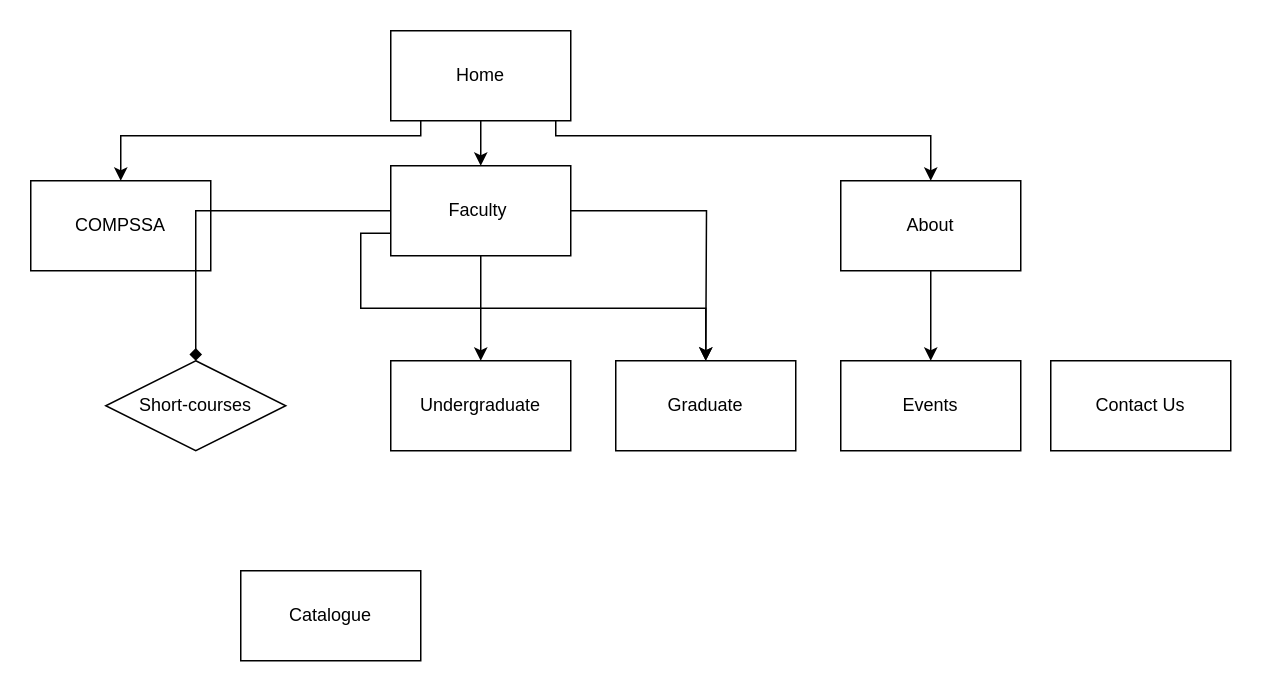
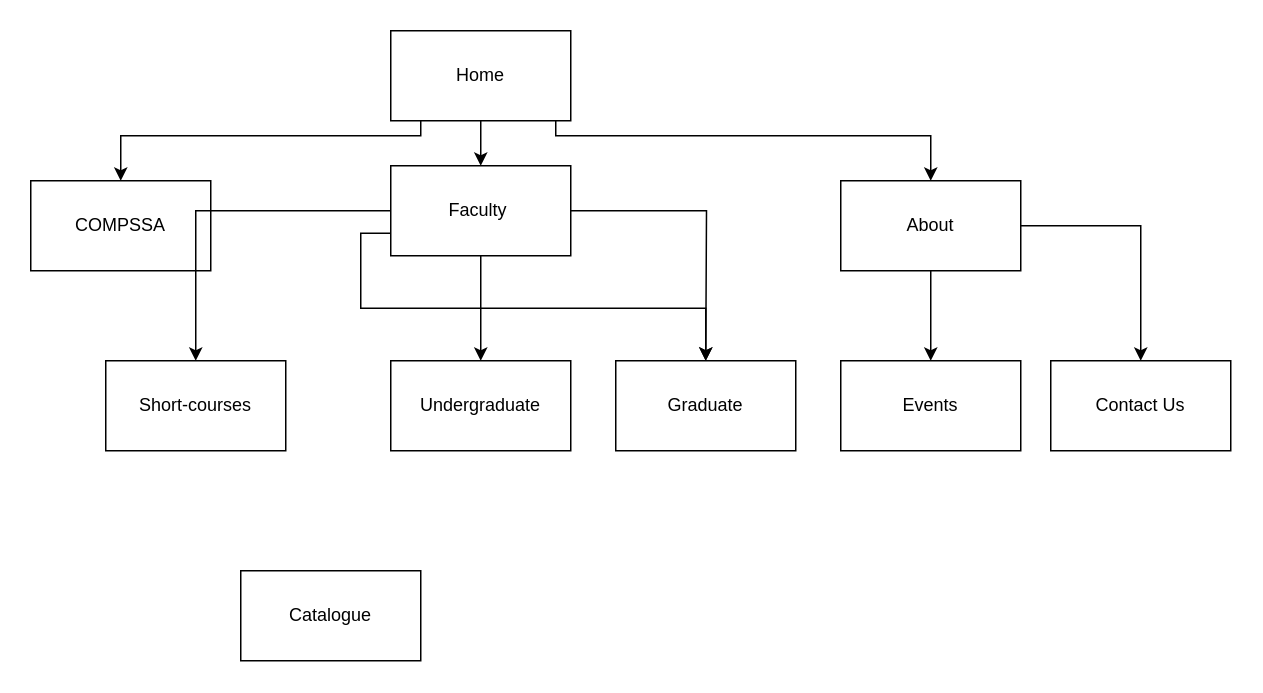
edge "About" -> "Contact Us": added
edge "Faculty" -> "Short-courses": arrowhead diamond -> classic
node "Short-courses": shape diamond -> rectangle
